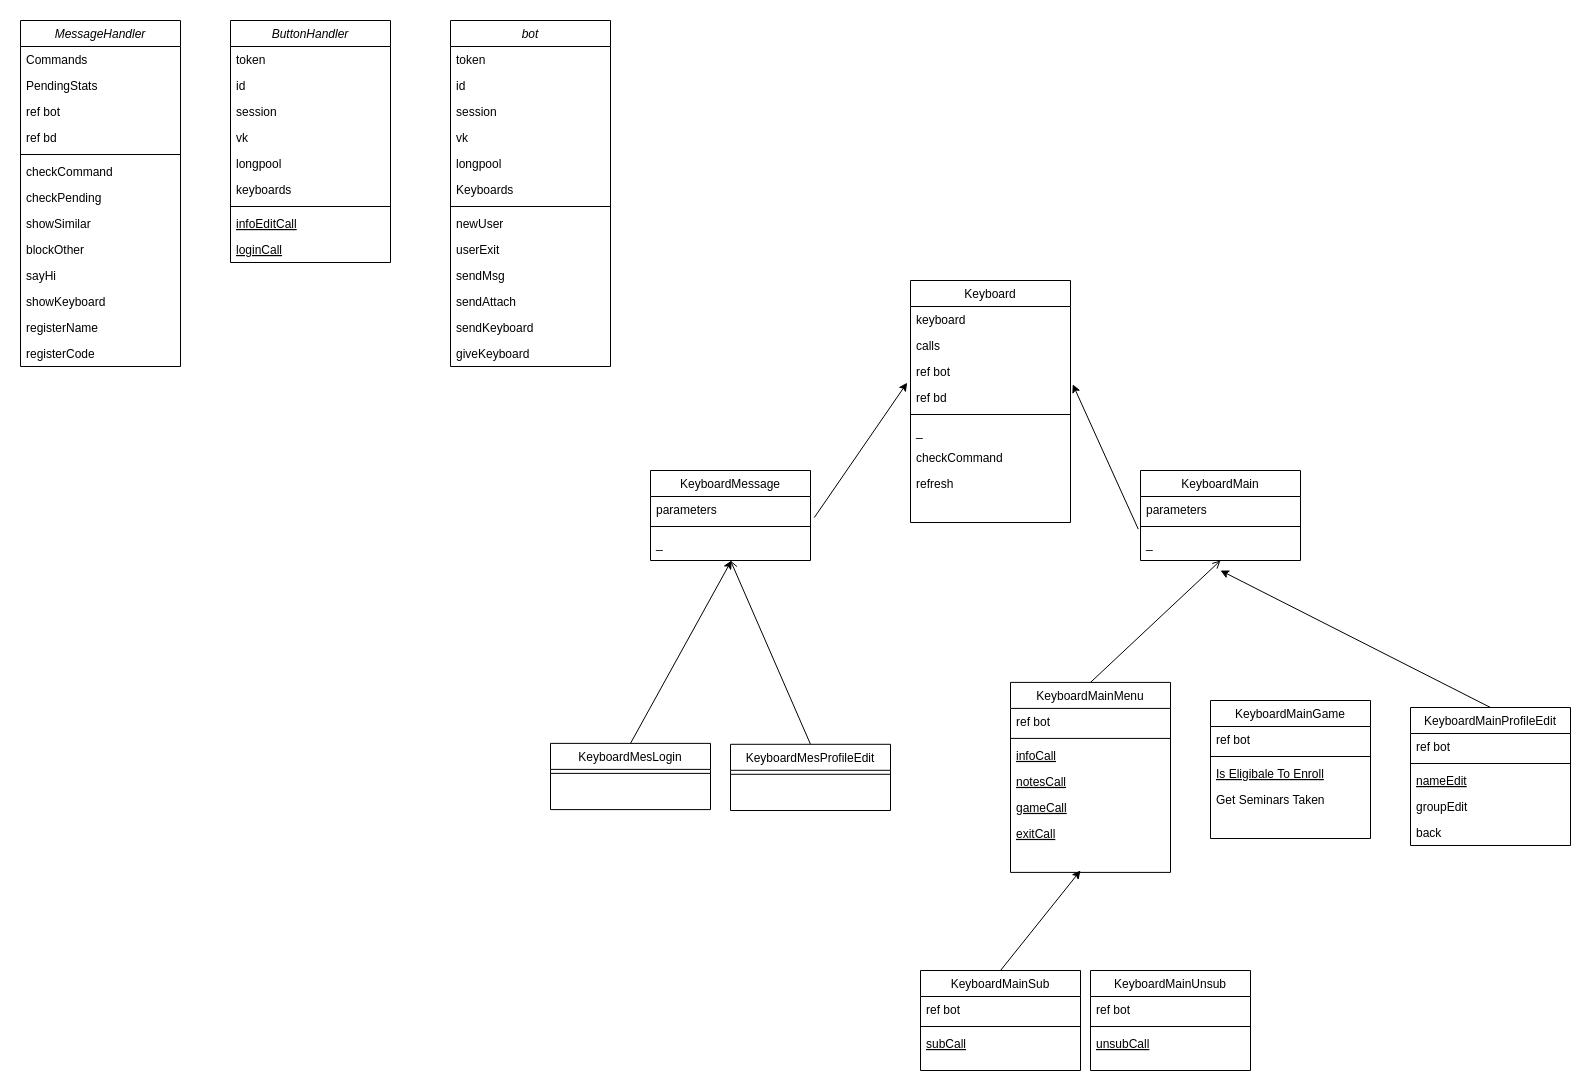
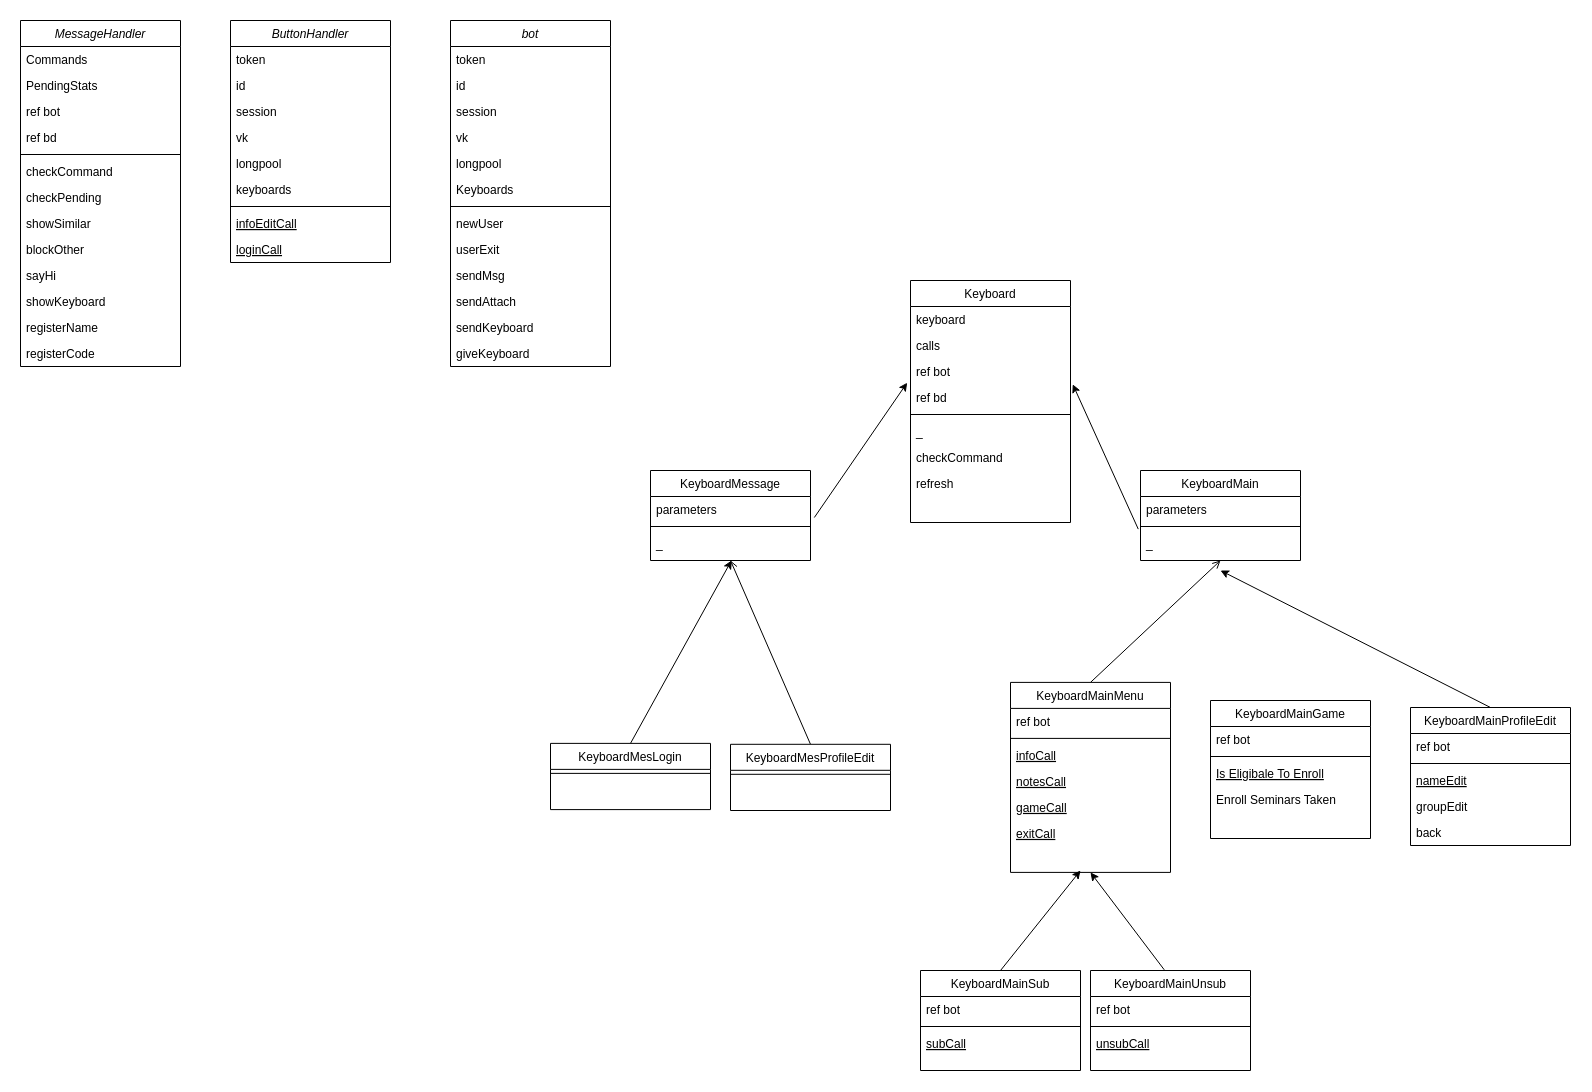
node "Get Seminars Taken": label "Get Seminars Taken" -> "Enroll Seminars Taken"
edge "KeyboardMainUnsub" -> "KeyboardMainMenu": added
